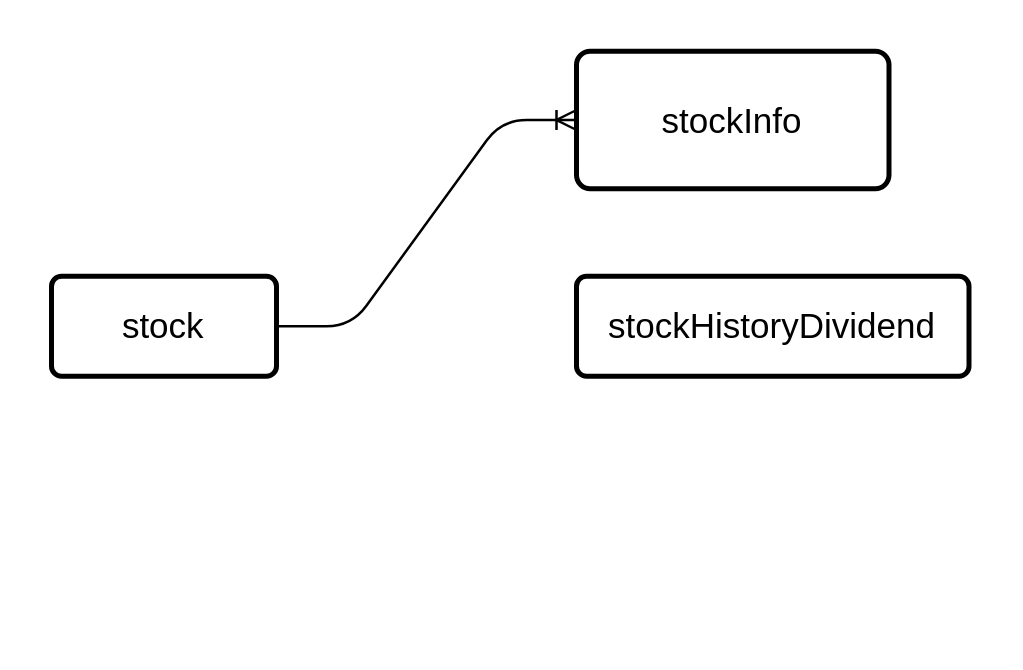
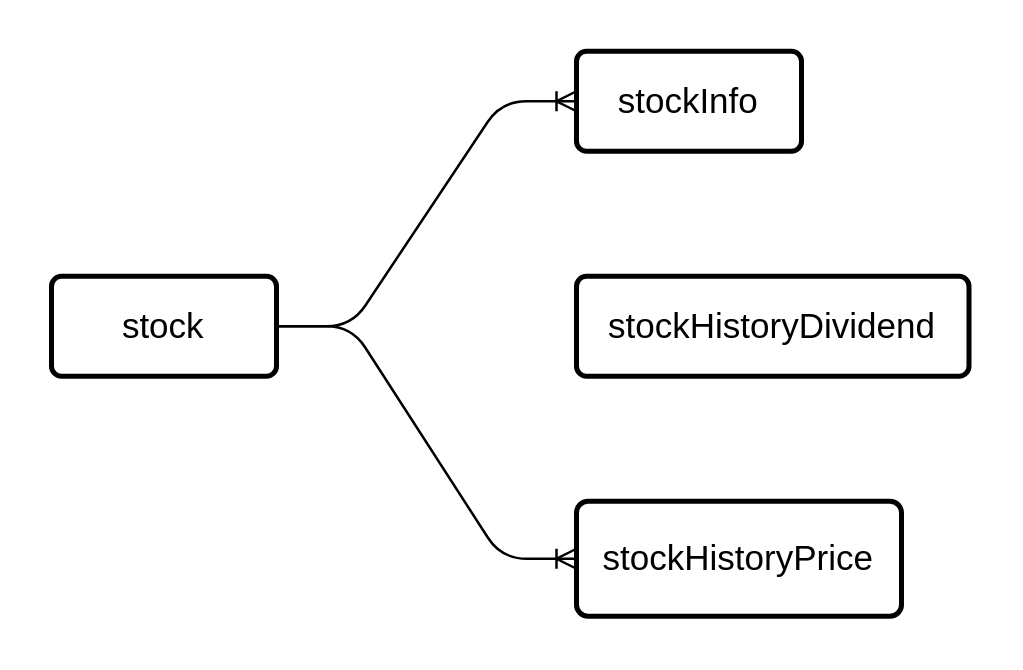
node "stockInfo": size 313x138 -> 225x100
edge "stock" -> "stockHistoryPrice": added
node "stockHistoryPrice": added
